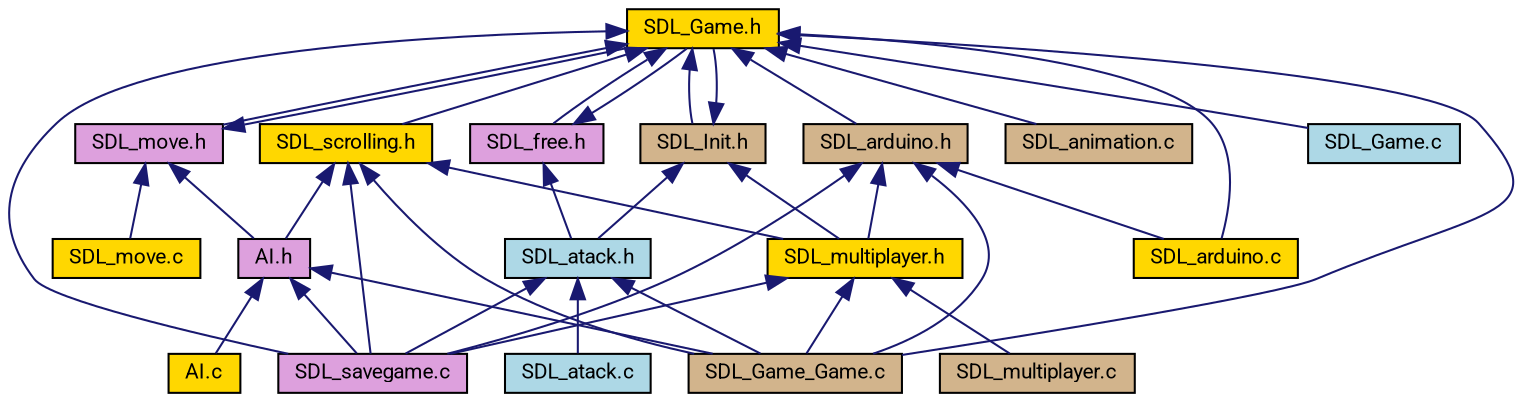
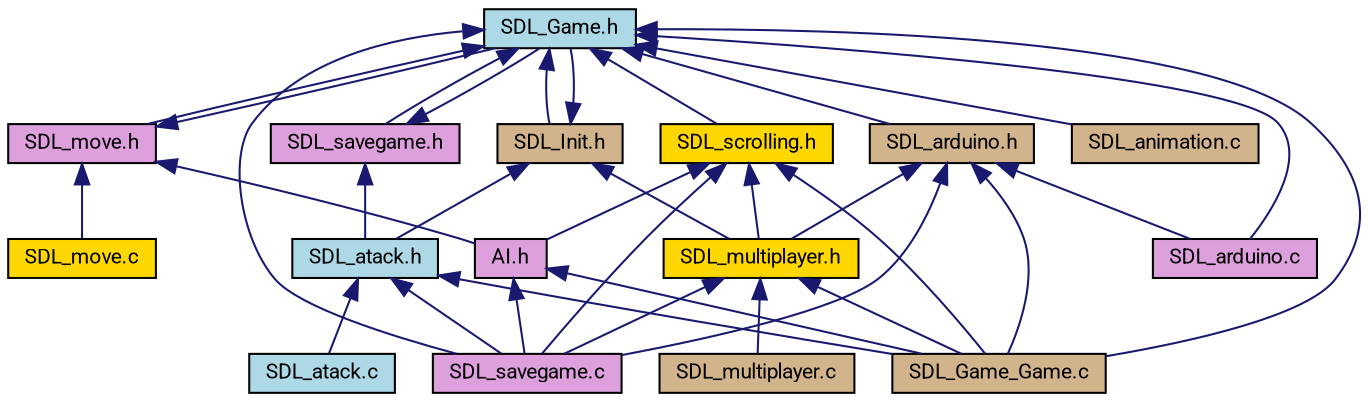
node "SDL_Game.h": fillcolor gold -> lightblue
node "SDL_free.h": label "SDL_free.h" -> "SDL_savegame.h"
node "SDL_Game.c": removed
node "SDL_arduino.c": fillcolor gold -> plum
node "AI.c": removed
